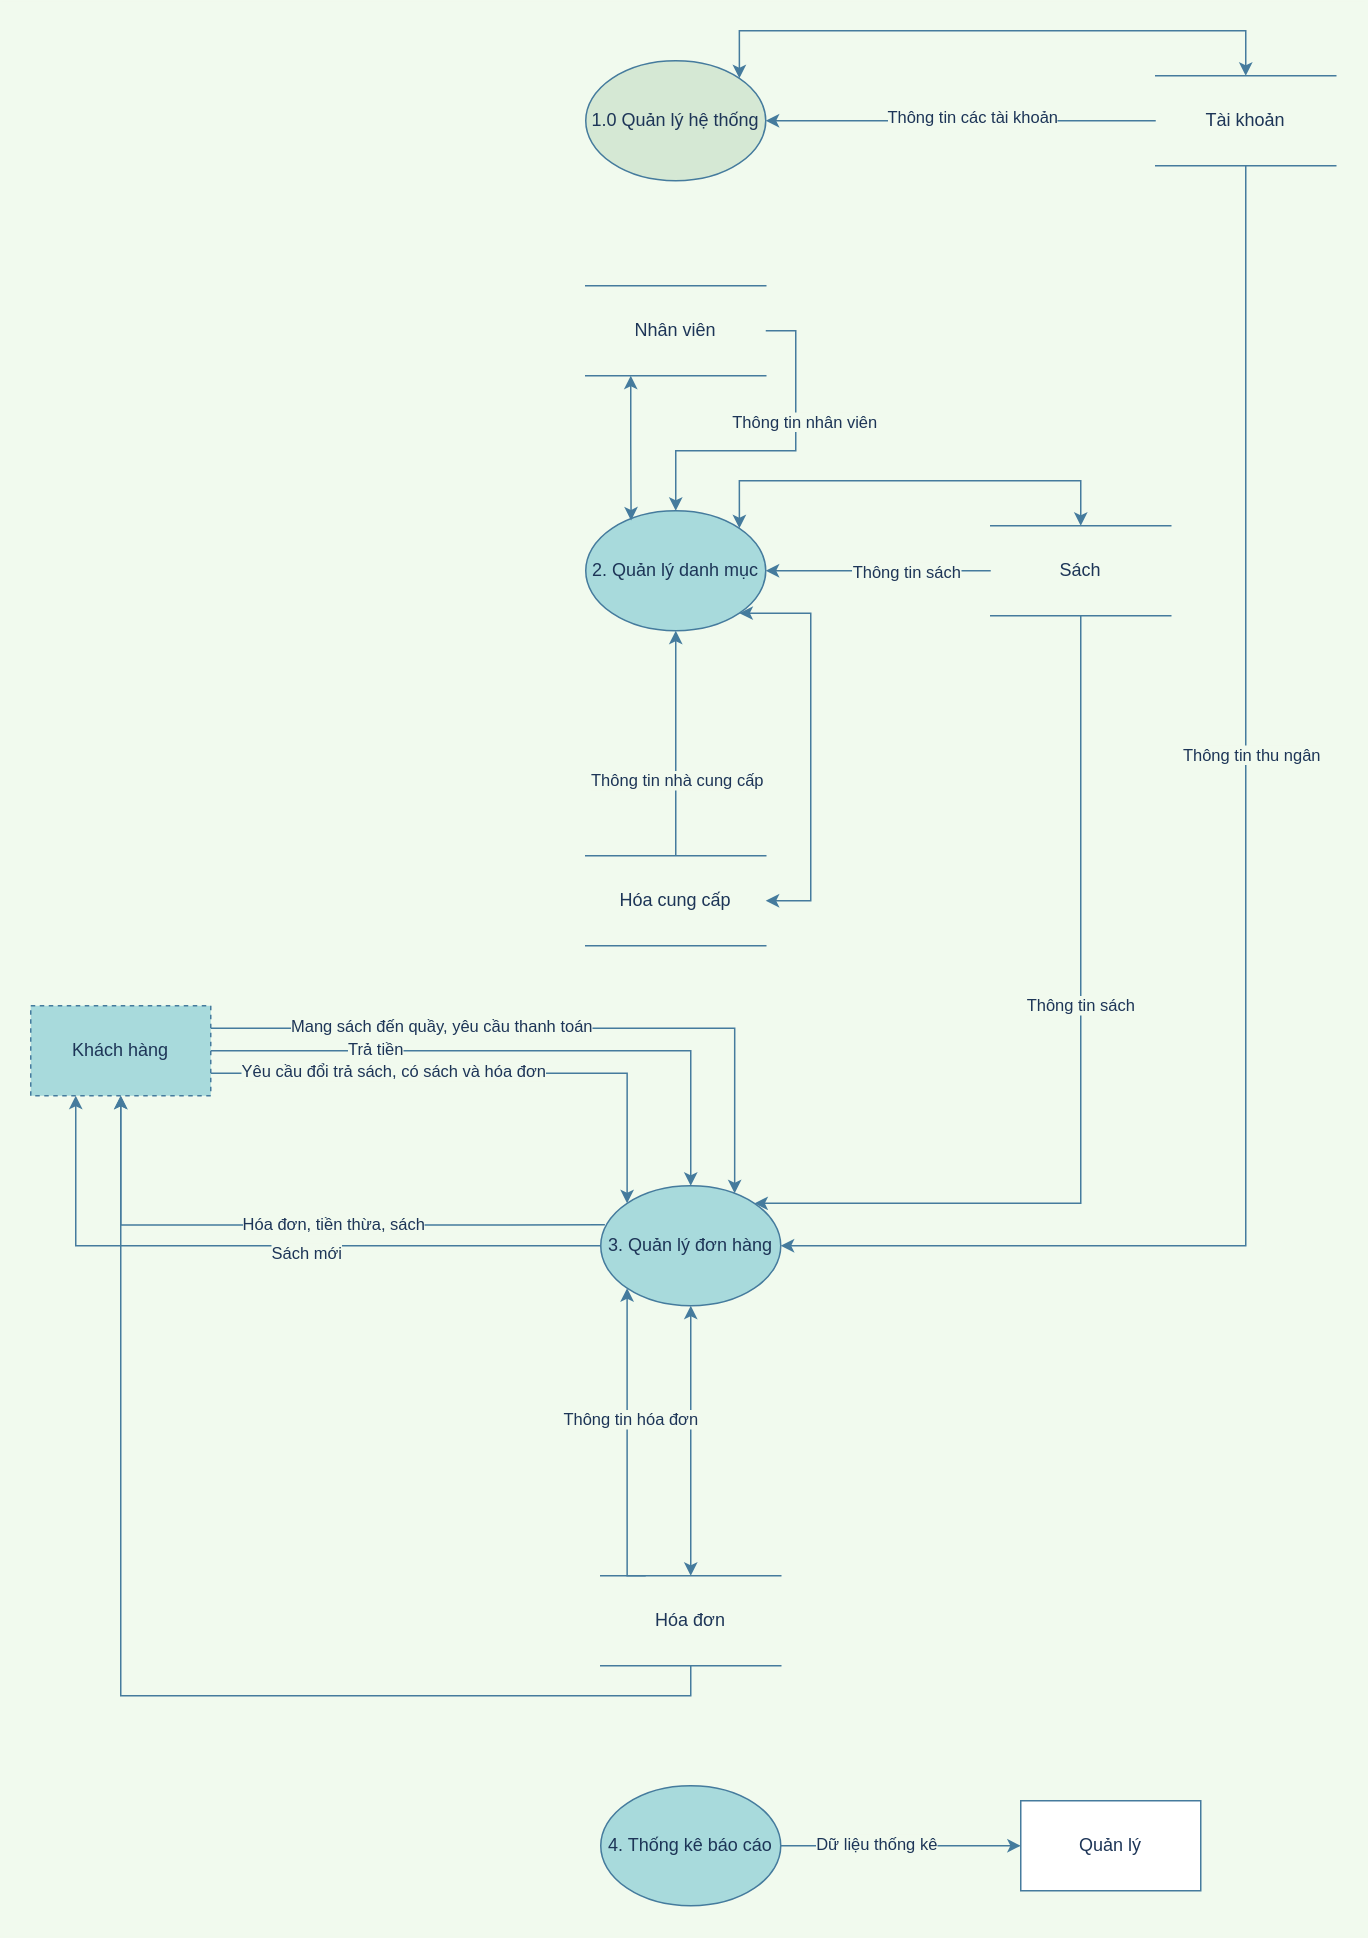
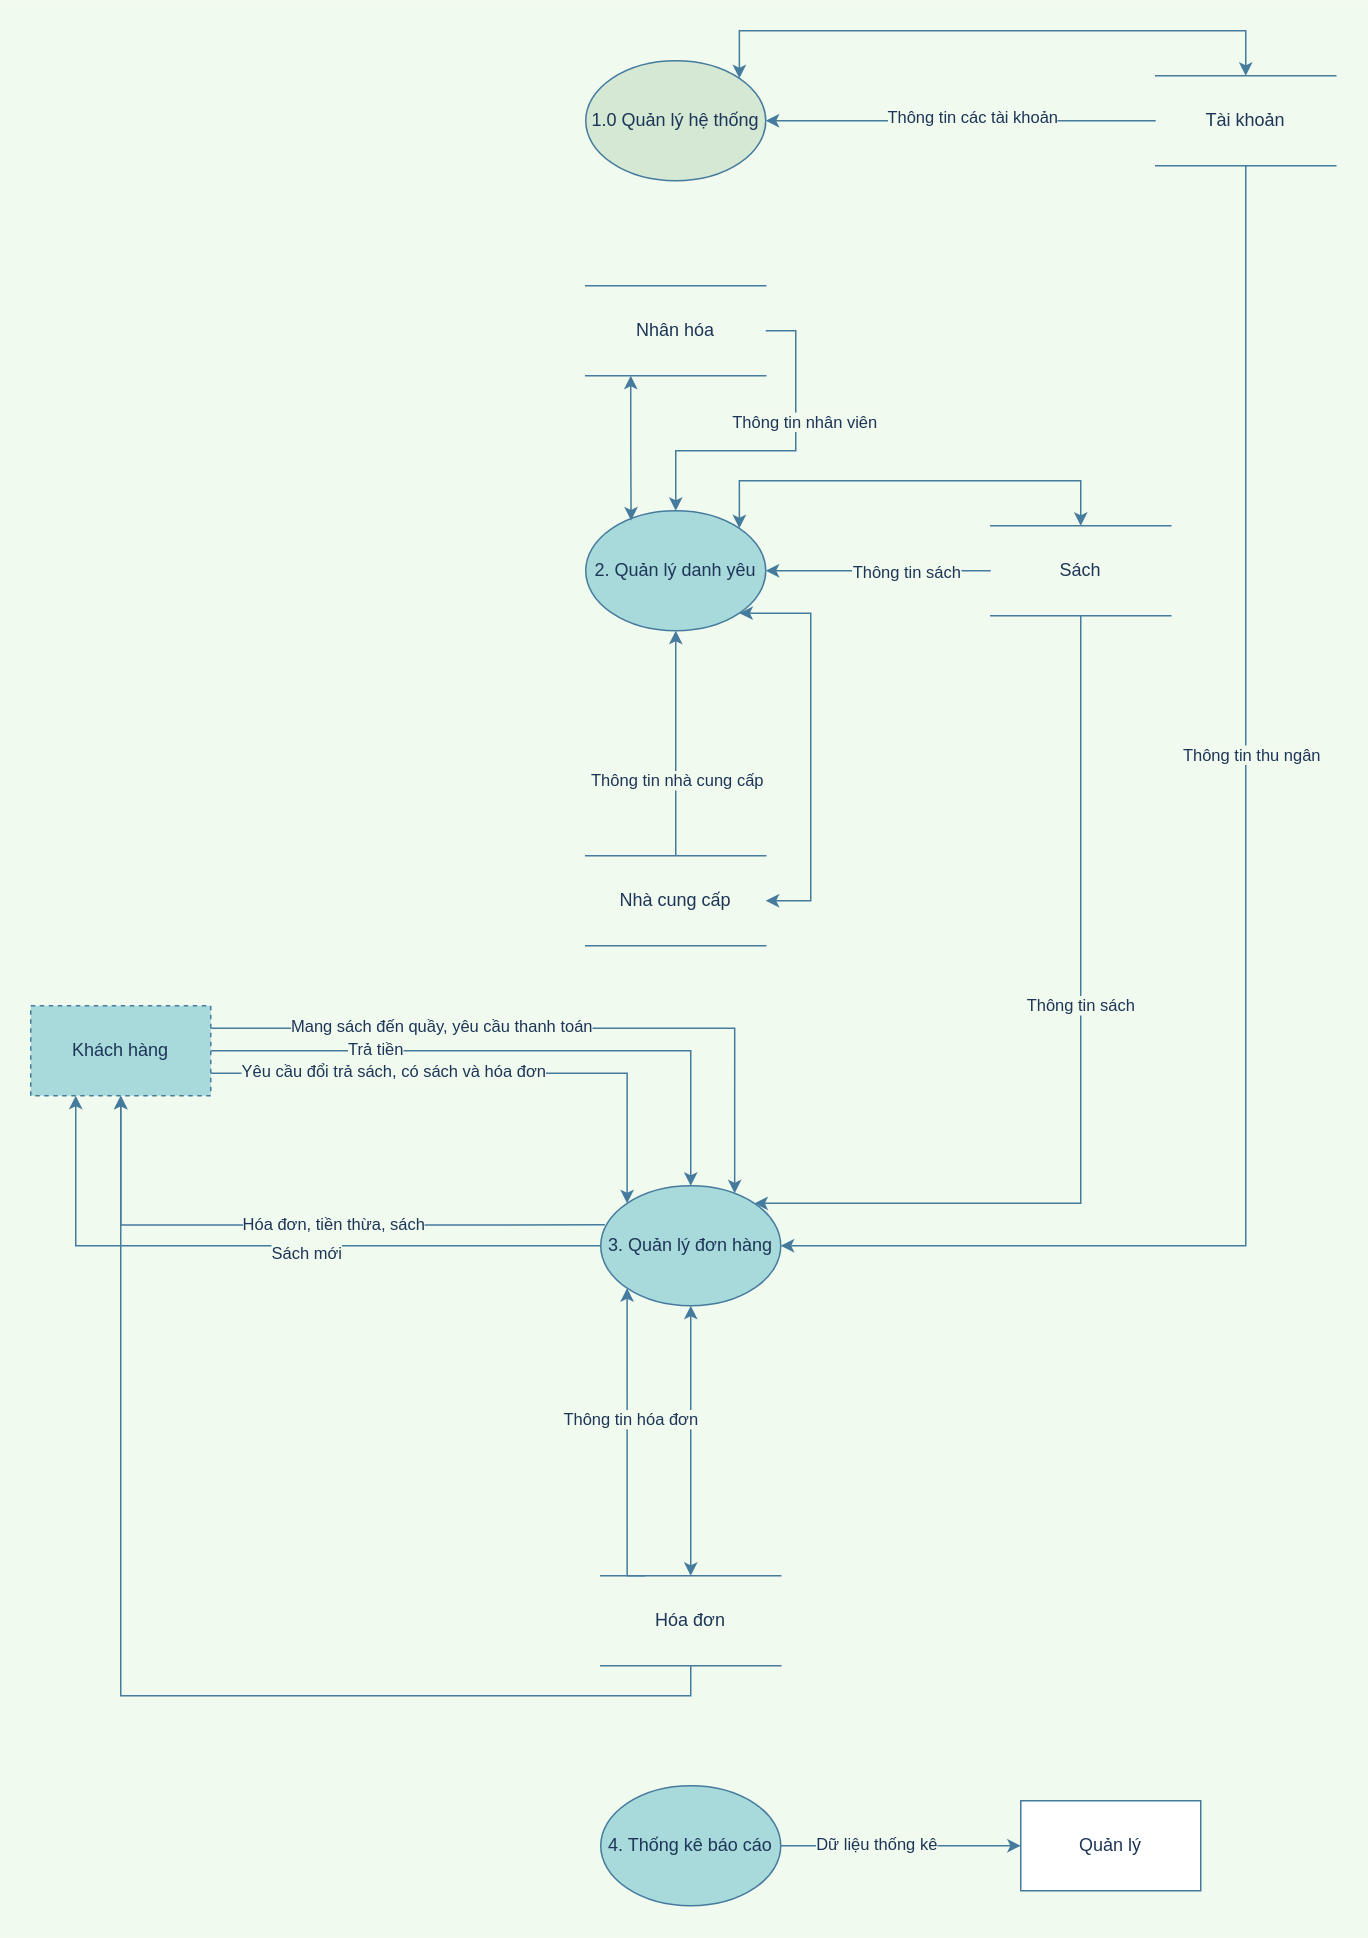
node "Nhân viên": label "Nhân viên" -> "Nhân hóa"
node "2. Quản lý danh mục": label "2. Quản lý danh mục" -> "2. Quản lý danh yêu"
node "Hóa cung cấp": label "Hóa cung cấp" -> "Nhà cung cấp"
